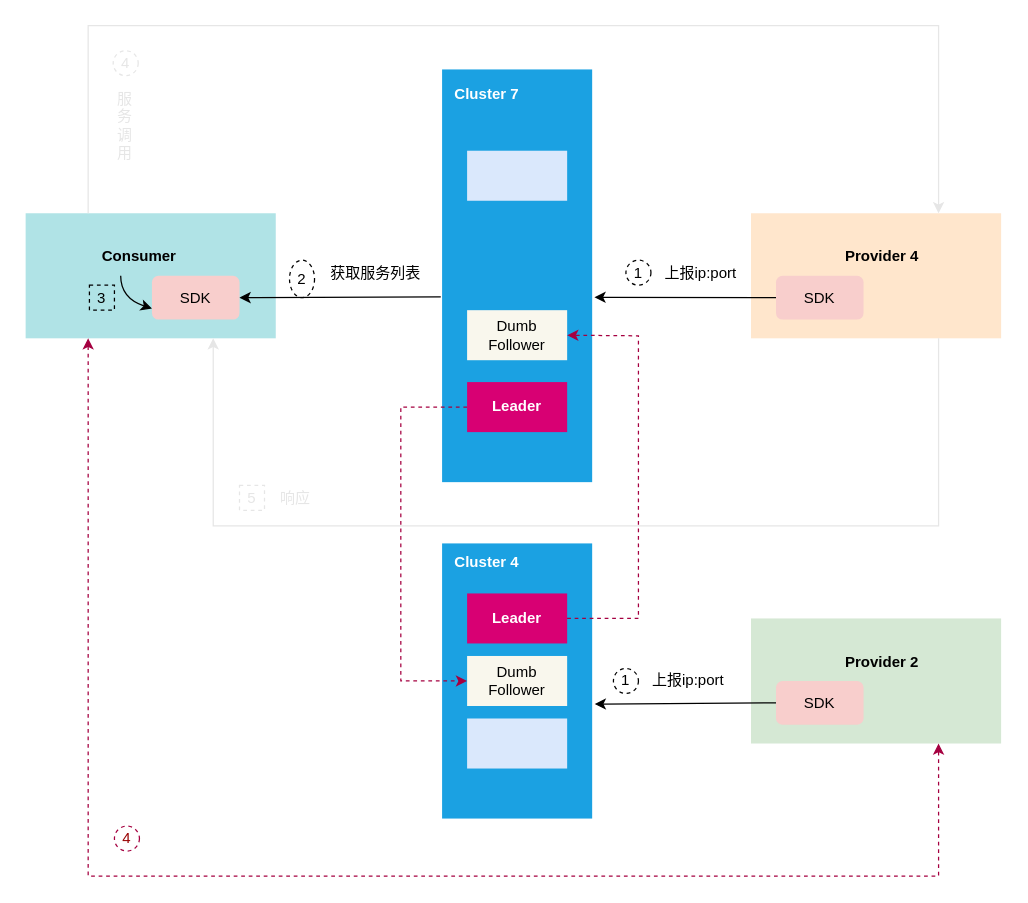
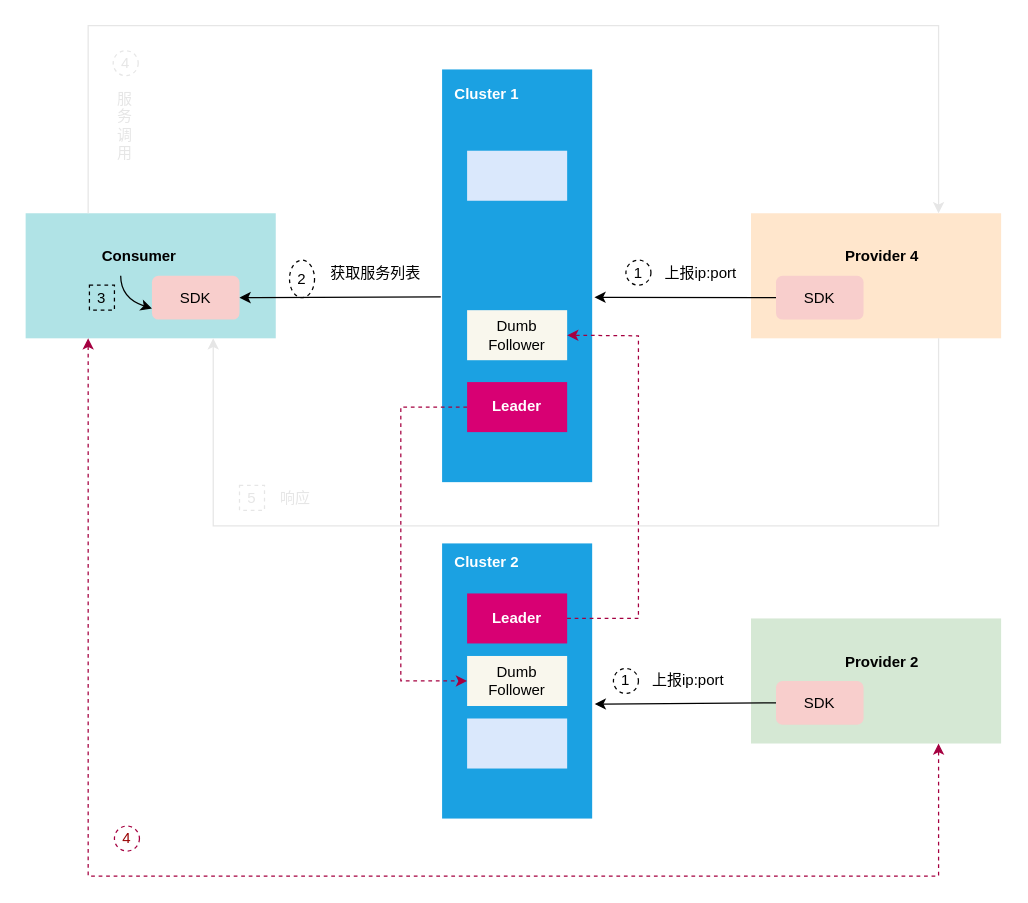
node "Cluster 7": label "Cluster 7" -> "Cluster 1"
node "Cluster 4": label "Cluster 4" -> "Cluster 2"
